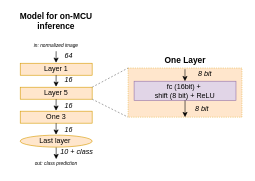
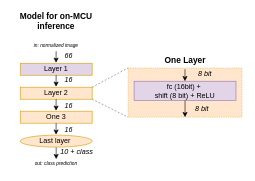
node "64": label "64" -> "66"
node "Layer 1": fillcolor #ffe6cc -> #e1d5e7
node "Layer 5": label "Layer 5" -> "Layer 2"
